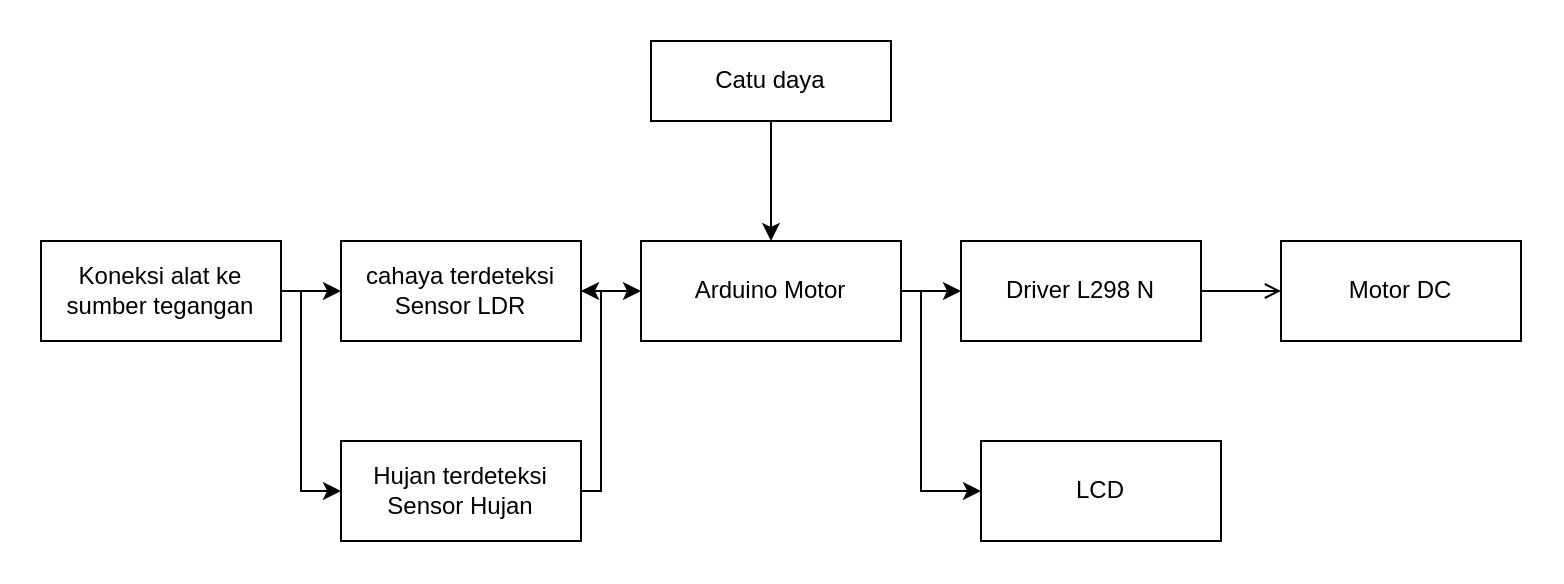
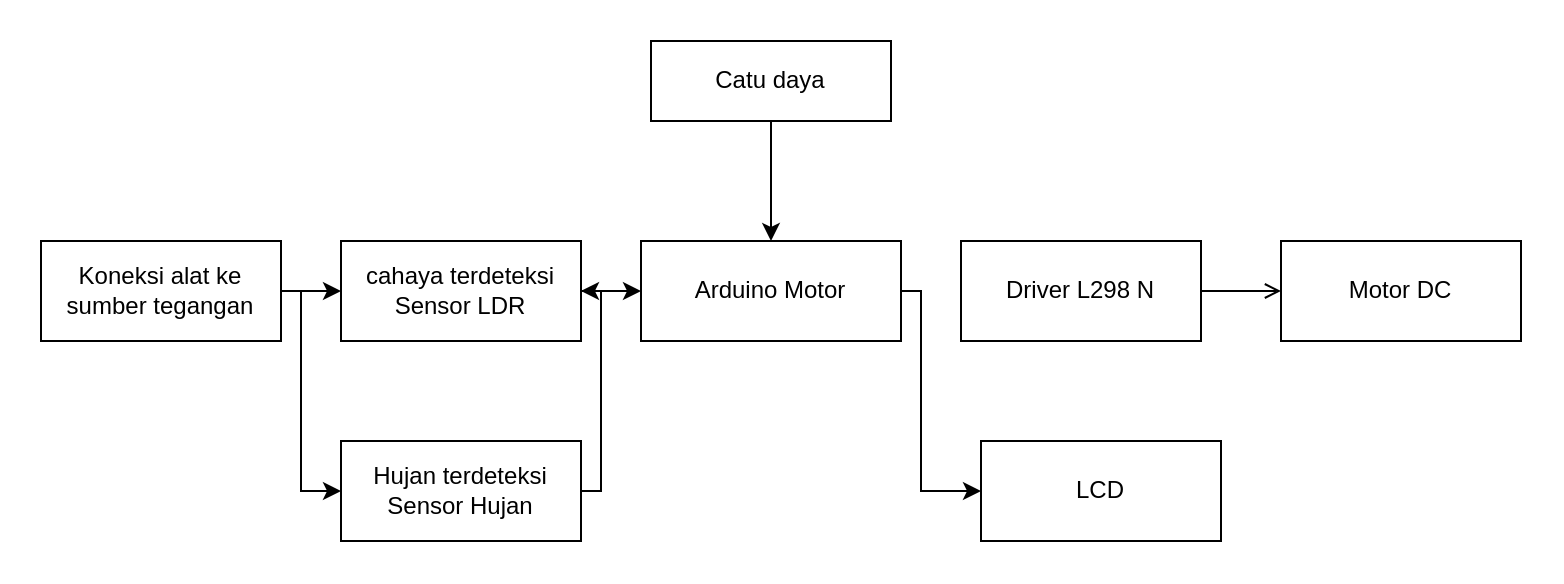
edge "Arduino Motor" -> "Driver L298 N": removed
